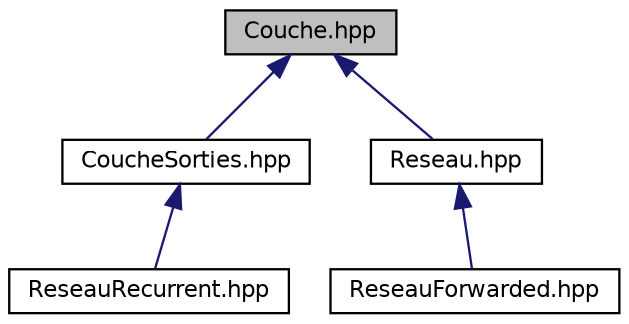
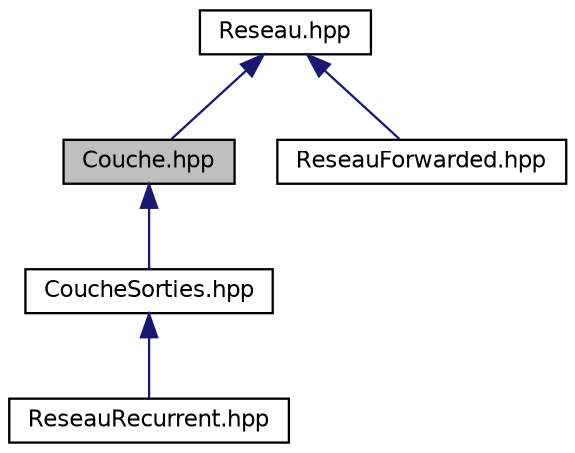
edge "Reseau.hpp" -> "Couche.hpp": reversed
